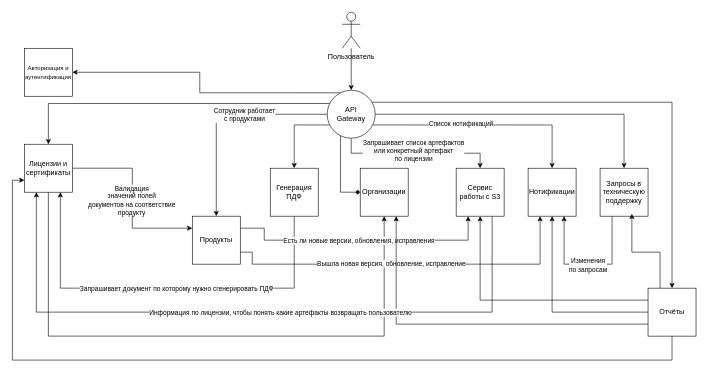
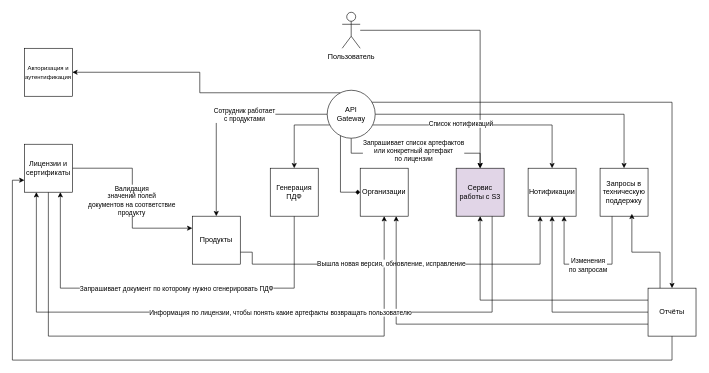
edge "Пользователь" -> "API Gateway": now "Пользователь" -> "Сервис работы с S3"
edge "API Gateway" -> "Лицензии и сертификаты": removed
node "Сервис работы с S3": fillcolor #ffffff -> #e1d5e7
edge "Продукты" -> "Сервис работы с S3": removed, label "Есть ли новые версии, обновления, исправления"
